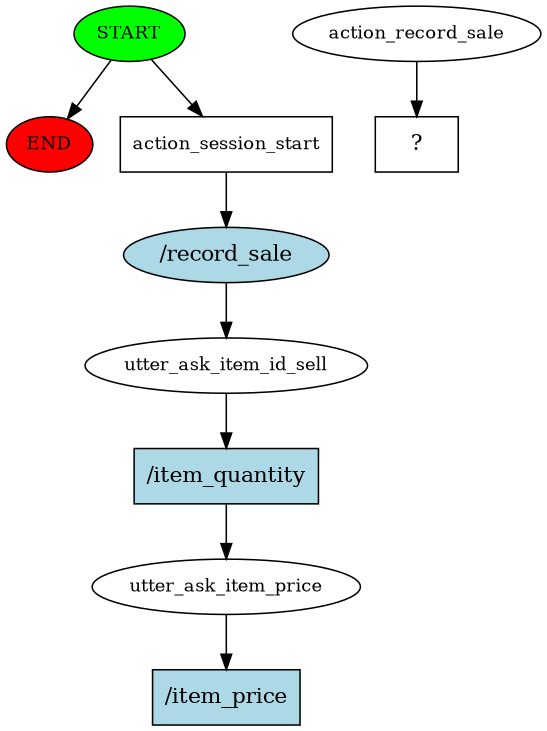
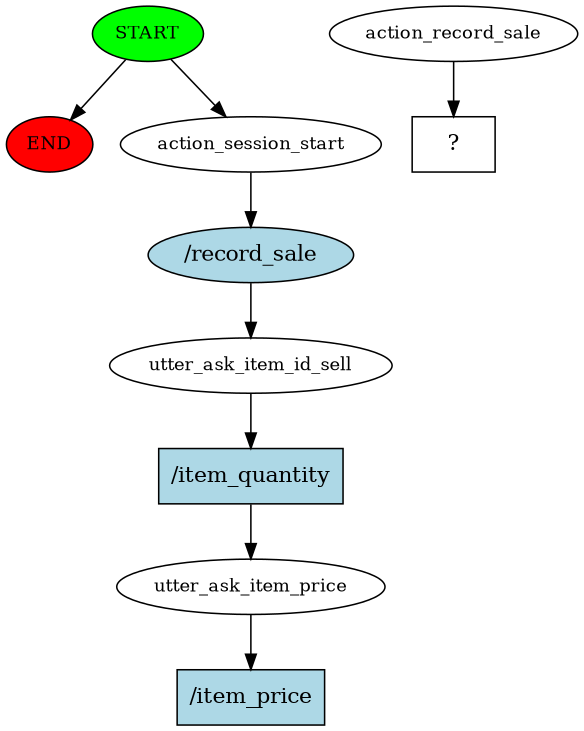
node "action_session_start": shape box -> ellipse
